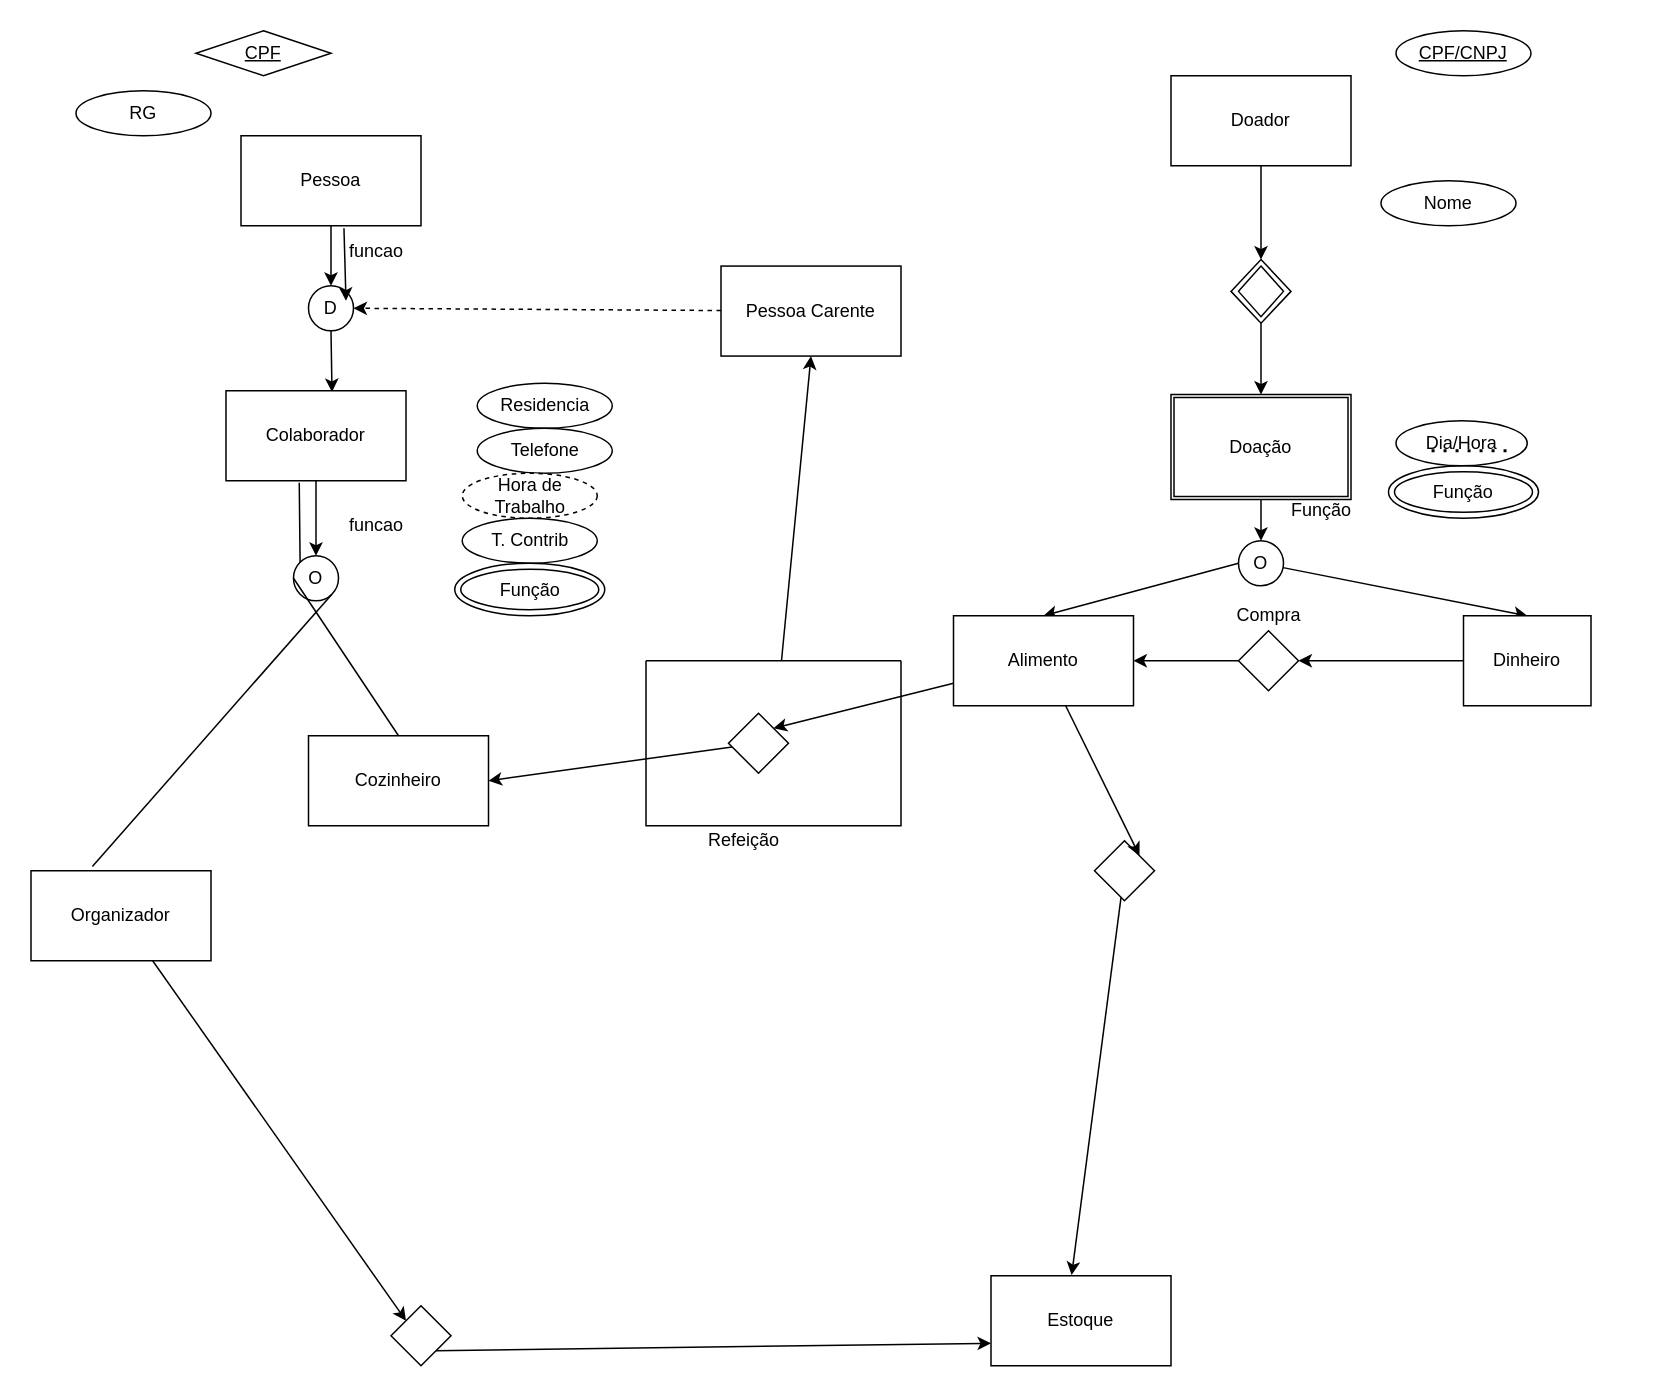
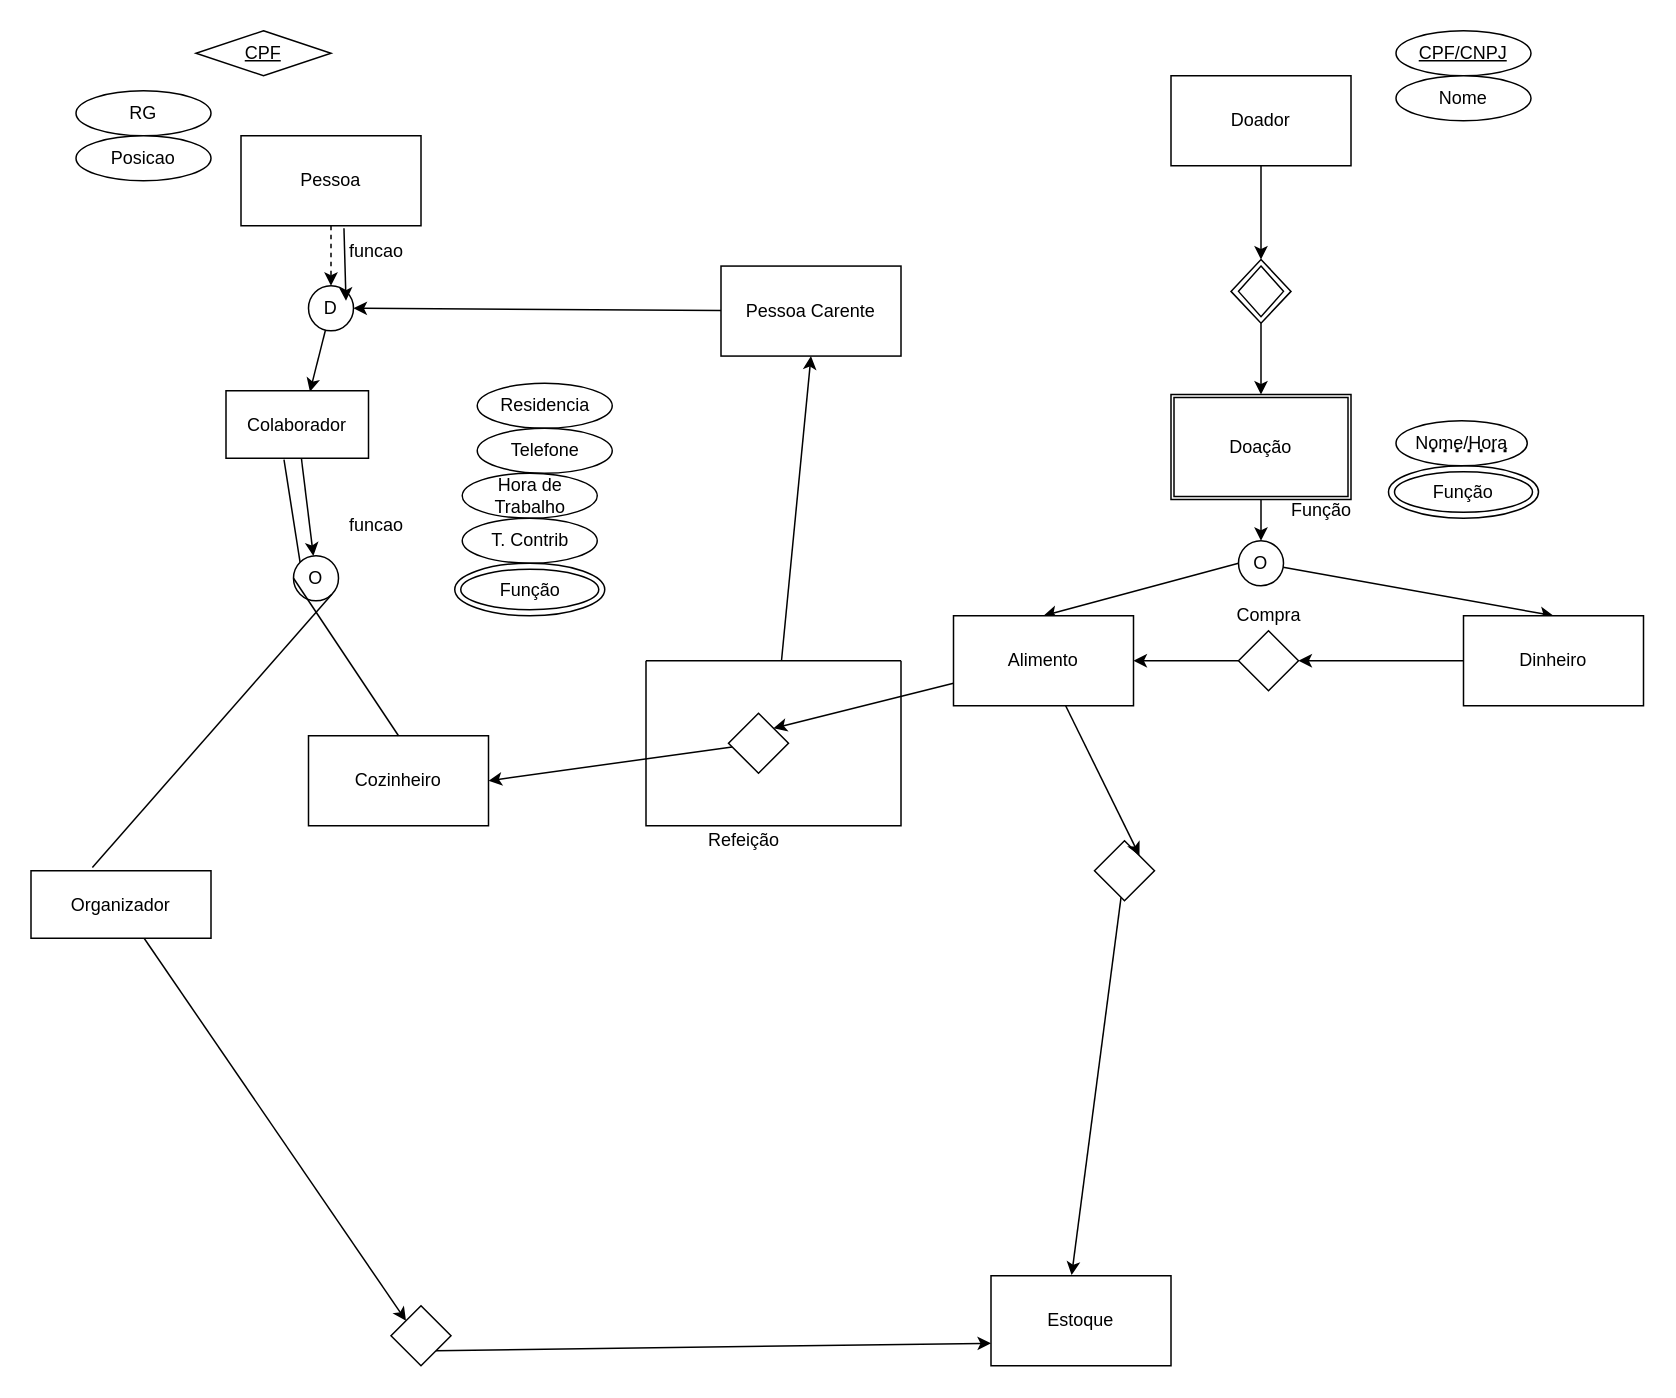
node "Posicao": added
node "Nome": moved (1448, 203) -> (1463, 98)
edge "Pessoa" -> "D": style solid -> dashed
edge "Pessoa Carente" -> "D": style dashed -> solid
node "Colaborador": size 180x90 -> 143x68
node "Dia/Hora": label "Dia/Hora" -> "Nome/Hora"
node "Hora de Trabalho": style dashed -> solid
node "Dinheiro": size 128x90 -> 180x90
node "Organizador": size 180x90 -> 180x68
